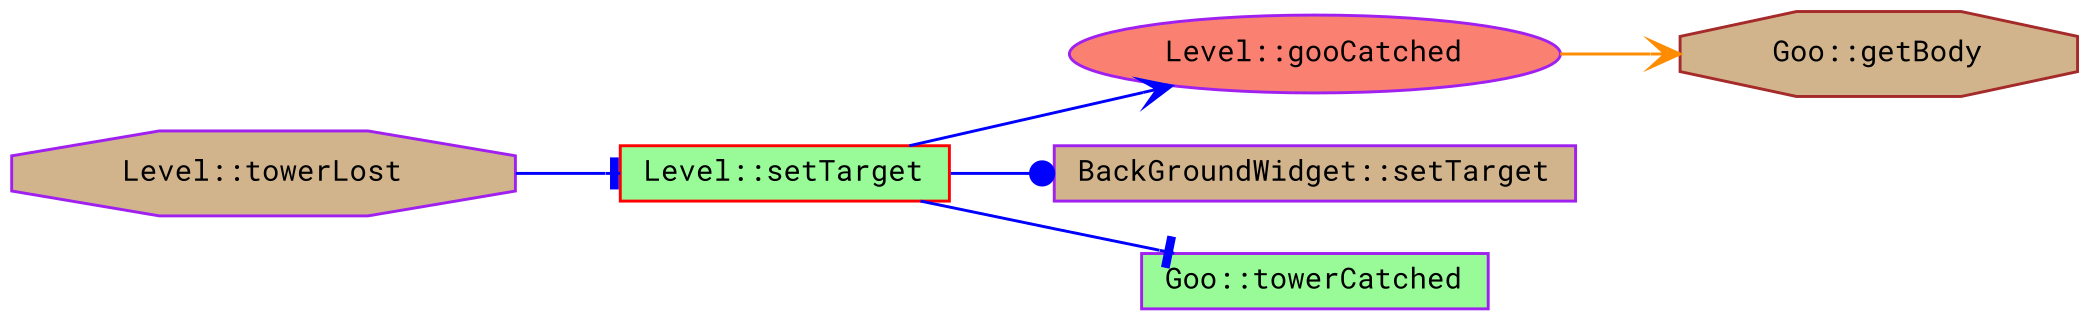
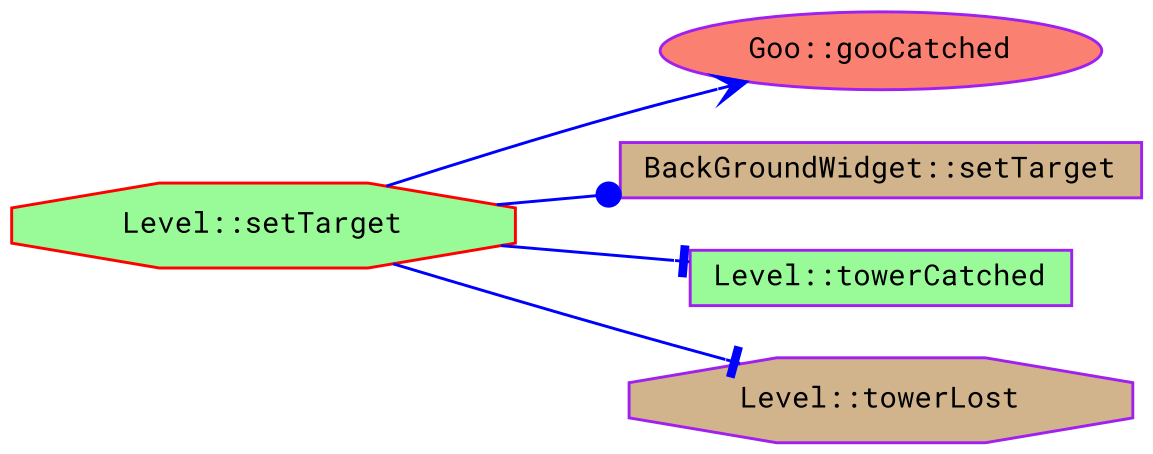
node "Level::gooCatched": label "Level::gooCatched" -> "Goo::gooCatched"
node "Goo::getBody": removed
edge "Level::towerLost" -> "Level::setTarget": reversed
node "Level::setTarget": shape box -> octagon
node "Goo::towerCatched": label "Goo::towerCatched" -> "Level::towerCatched"
